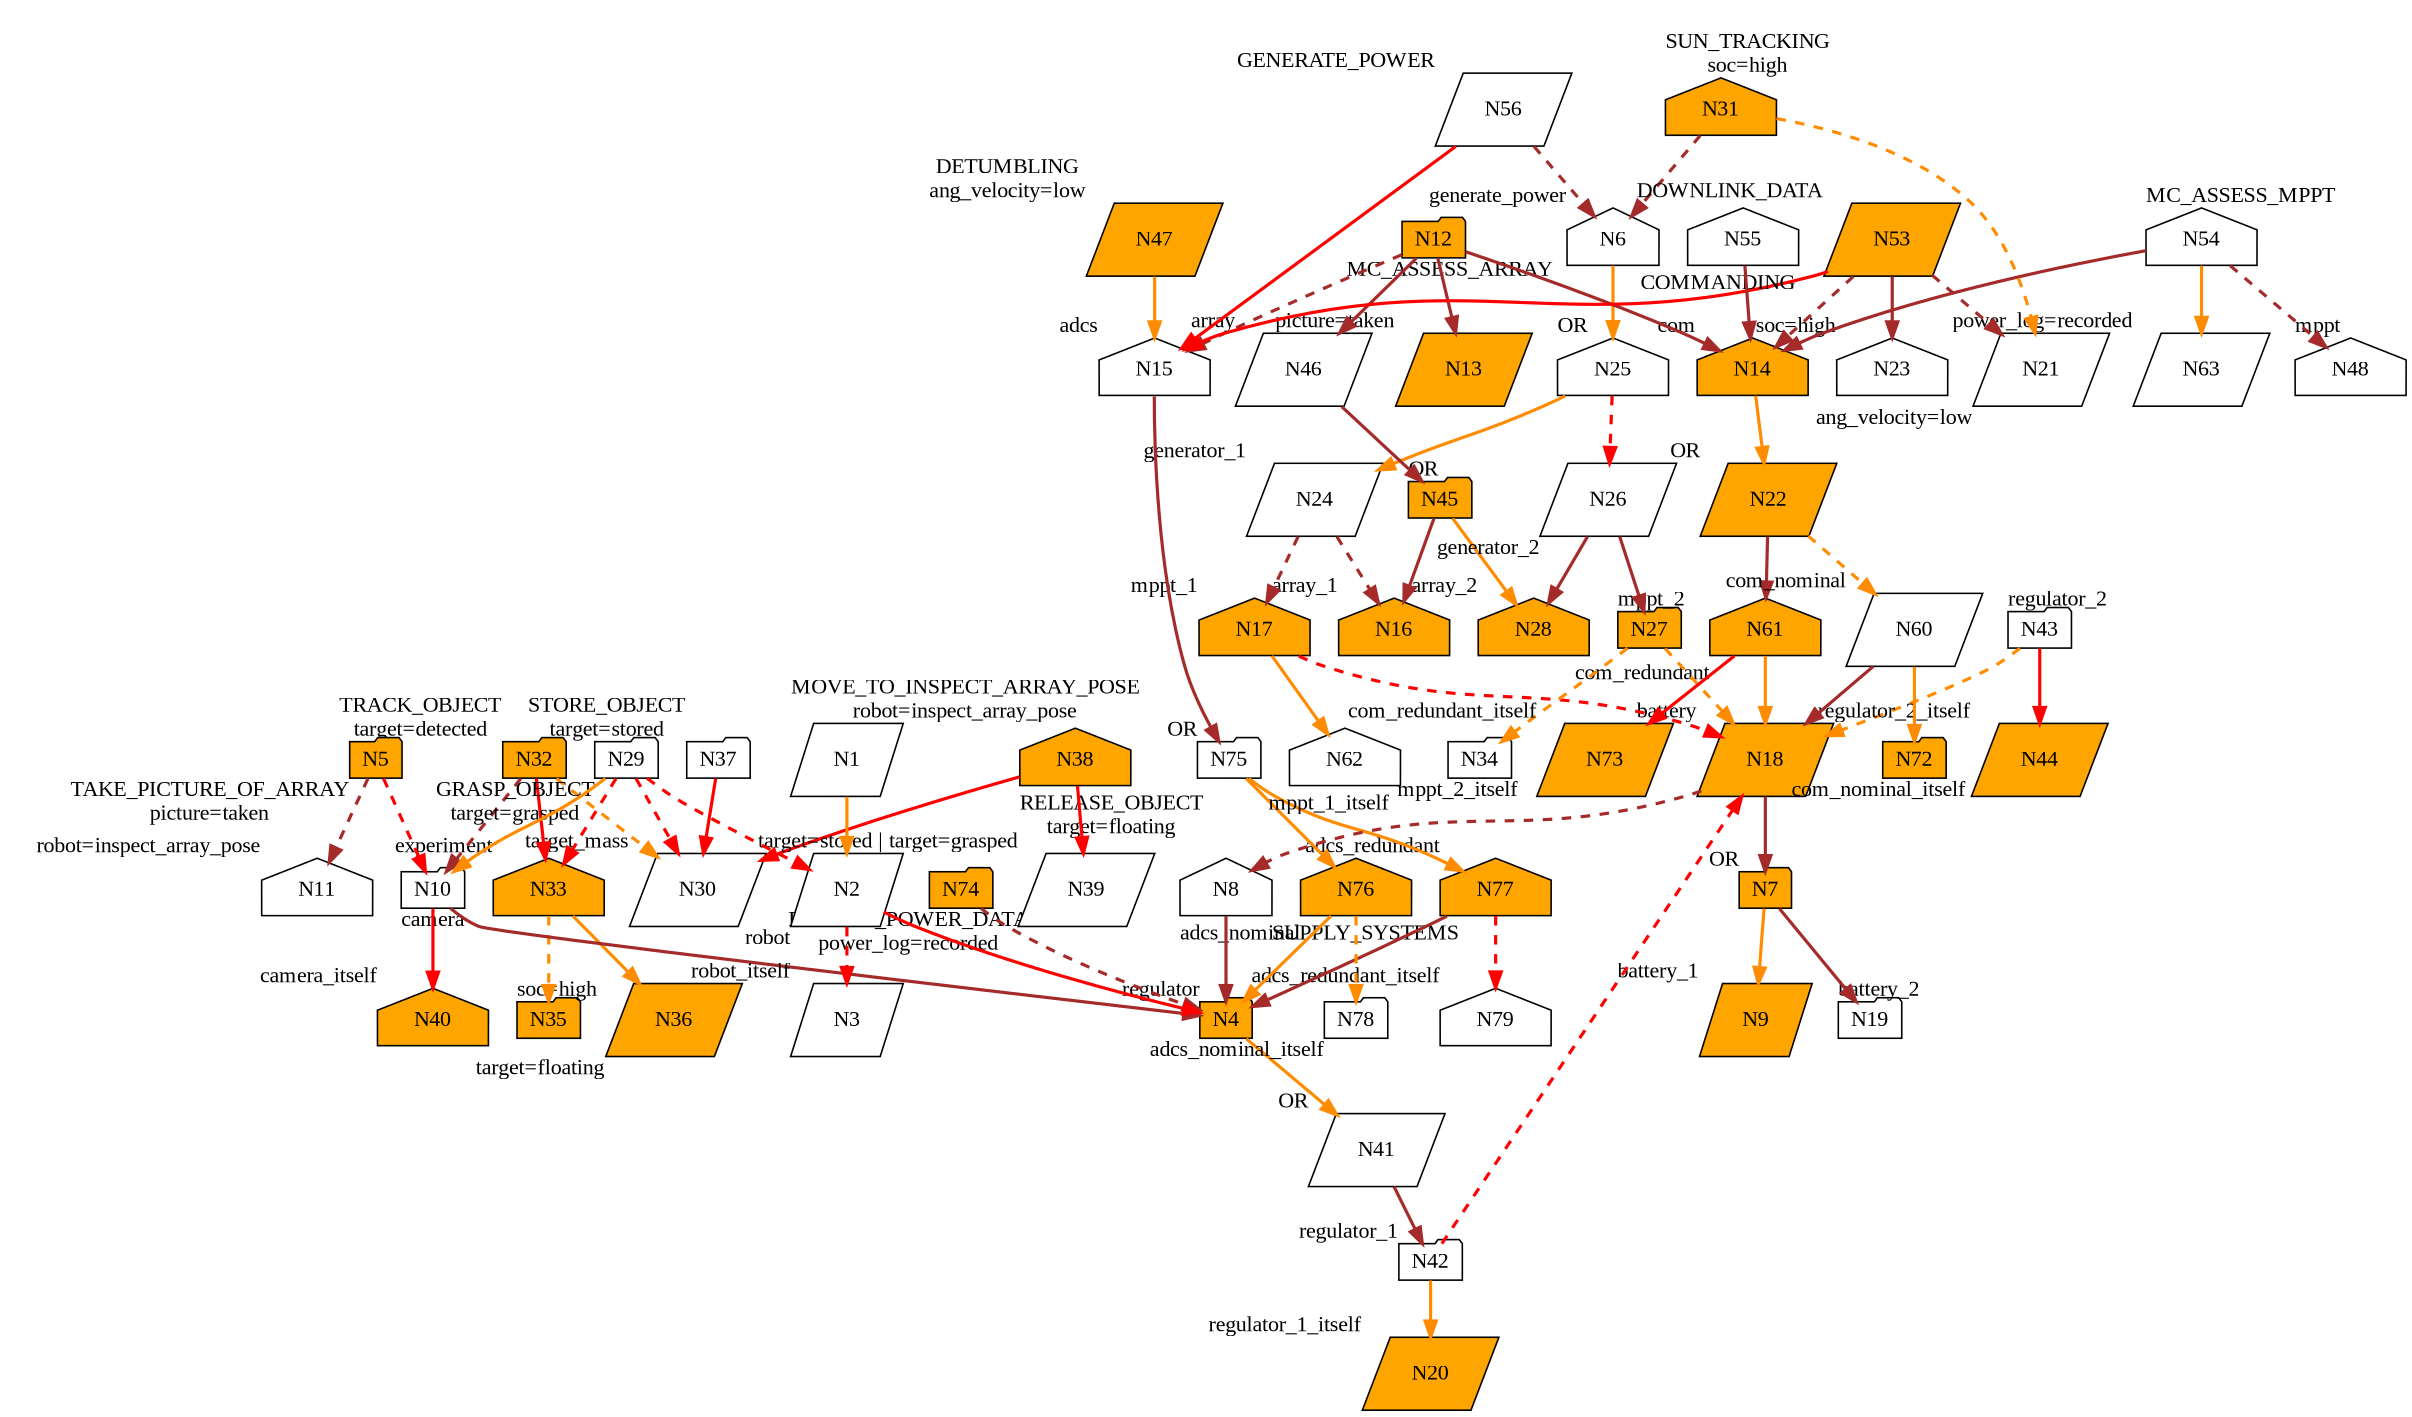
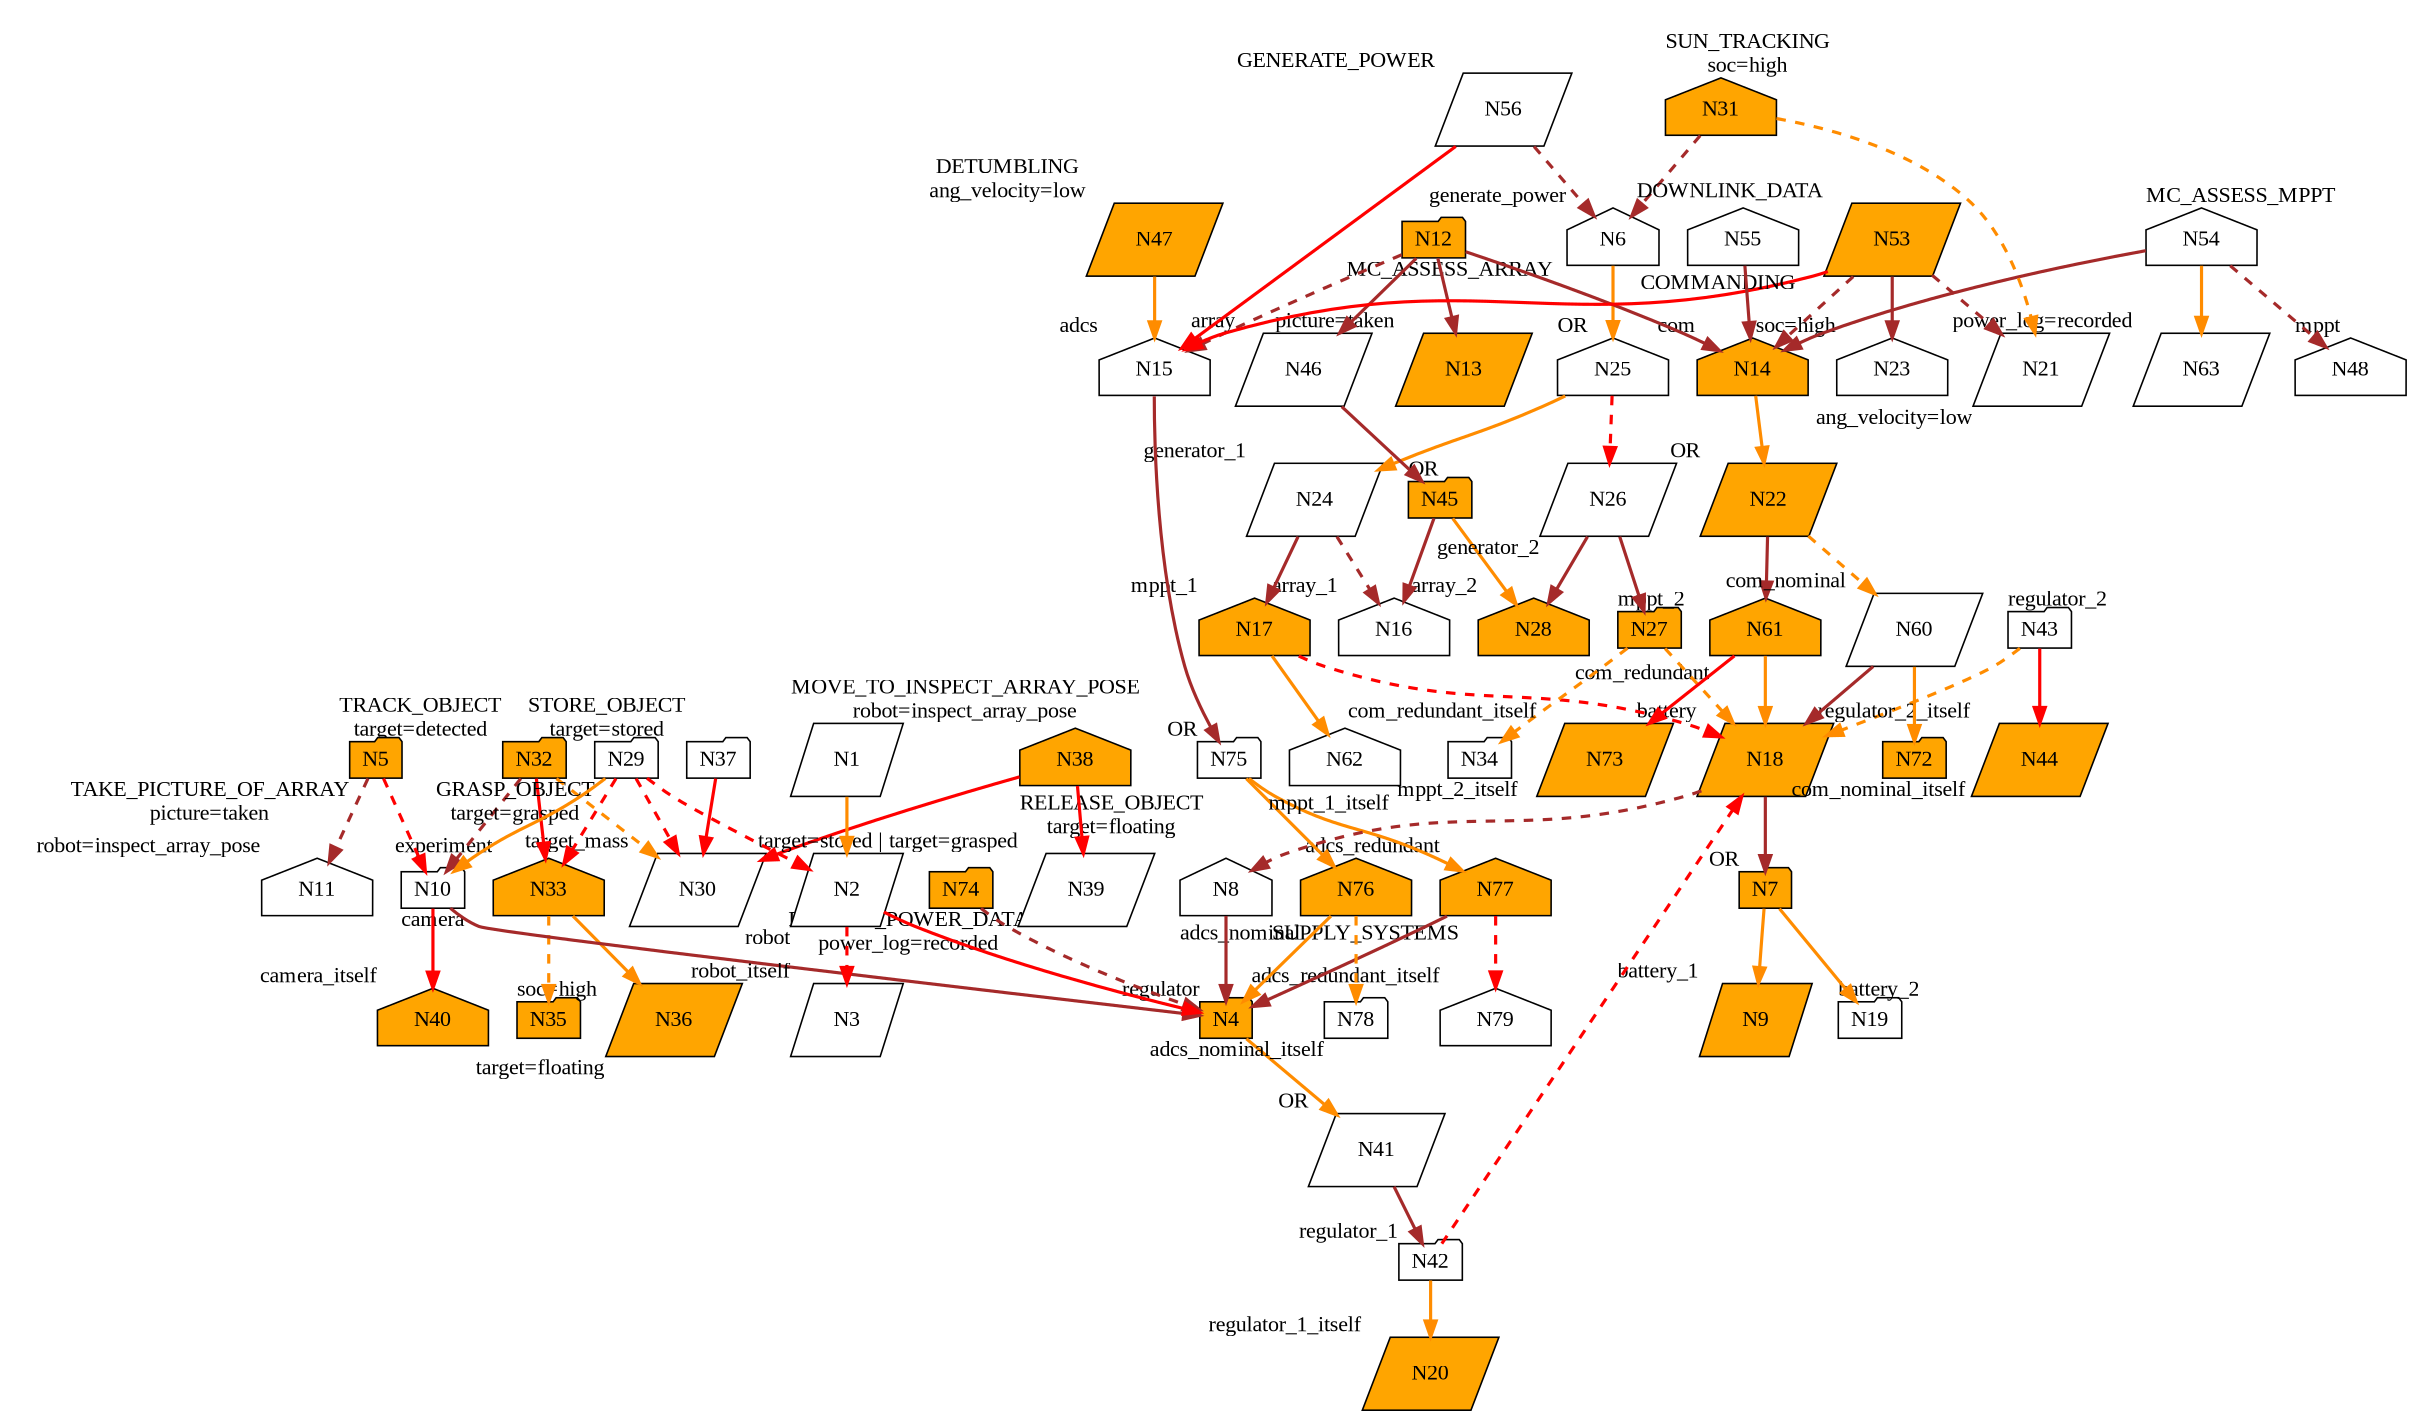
edge "N24 generator_1" -> "N17 mppt_1": style dashed -> solid
node "N16 array_1": fillcolor orange -> white
edge "N7 OR" -> "N19 battery_2": color brown -> darkorange
